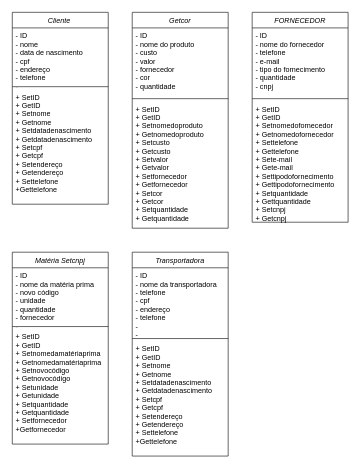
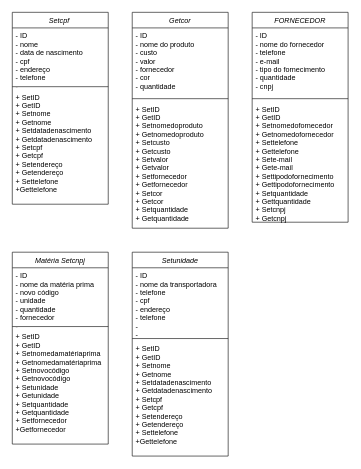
node "Cliente": label "Cliente" -> "Setcpf"
node "Transportadora": label "Transportadora" -> "Setunidade"
